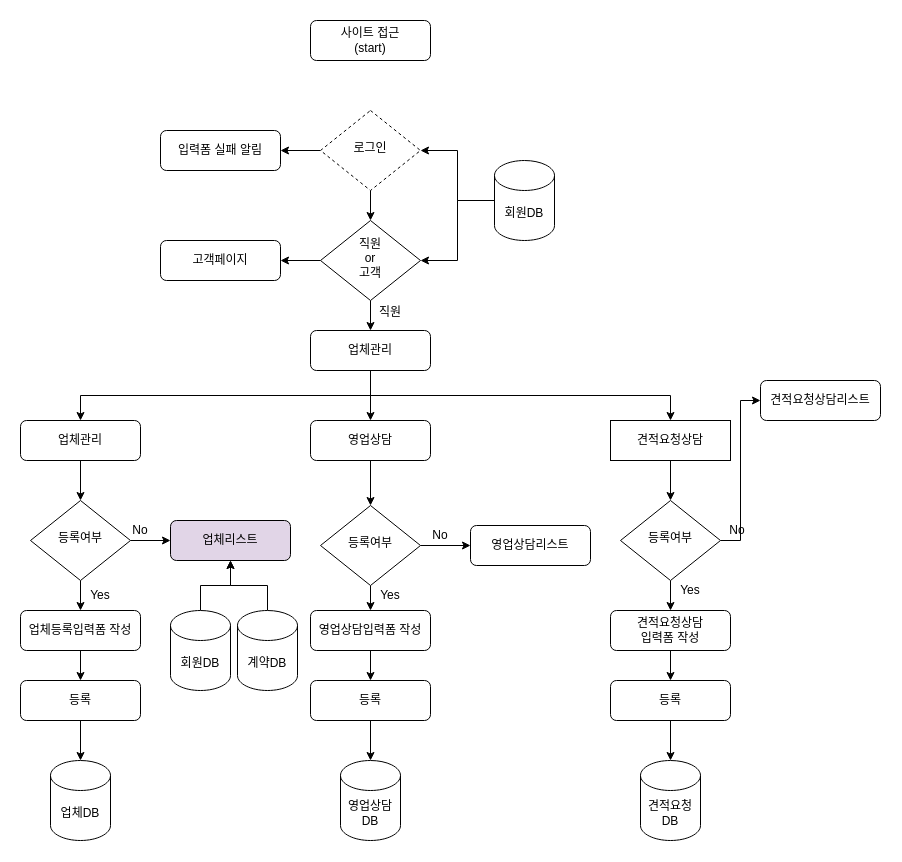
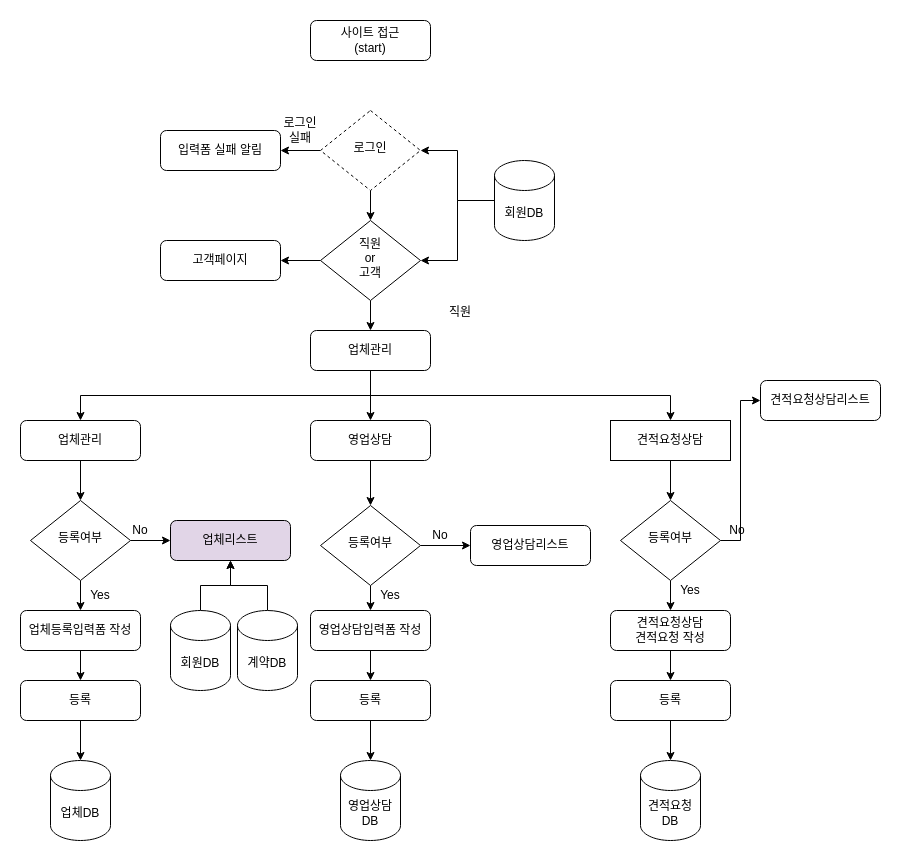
node "로그인실패": added
node "직원": moved (391, 313) -> (461, 313)
node "견적요청상담 입력폼 작성": label "견적요청상담 입력폼 작성" -> "견적요청상담 견적요청 작성"
